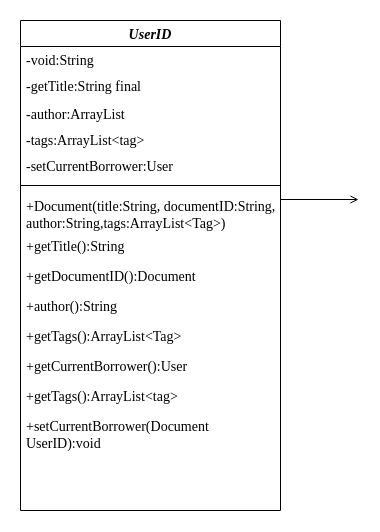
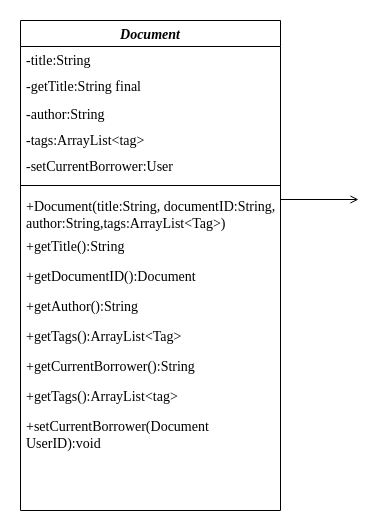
node "UserID": label "UserID" -> "Document"
node "-void:String": label "-void:String" -> "-title:String"
node "-author:ArrayList": label "-author:ArrayList" -> "-author:String"
node "+author():String": label "+author():String" -> "+getAuthor():String"
node "+getCurrentBorrower():User": label "+getCurrentBorrower():User" -> "+getCurrentBorrower():String"
